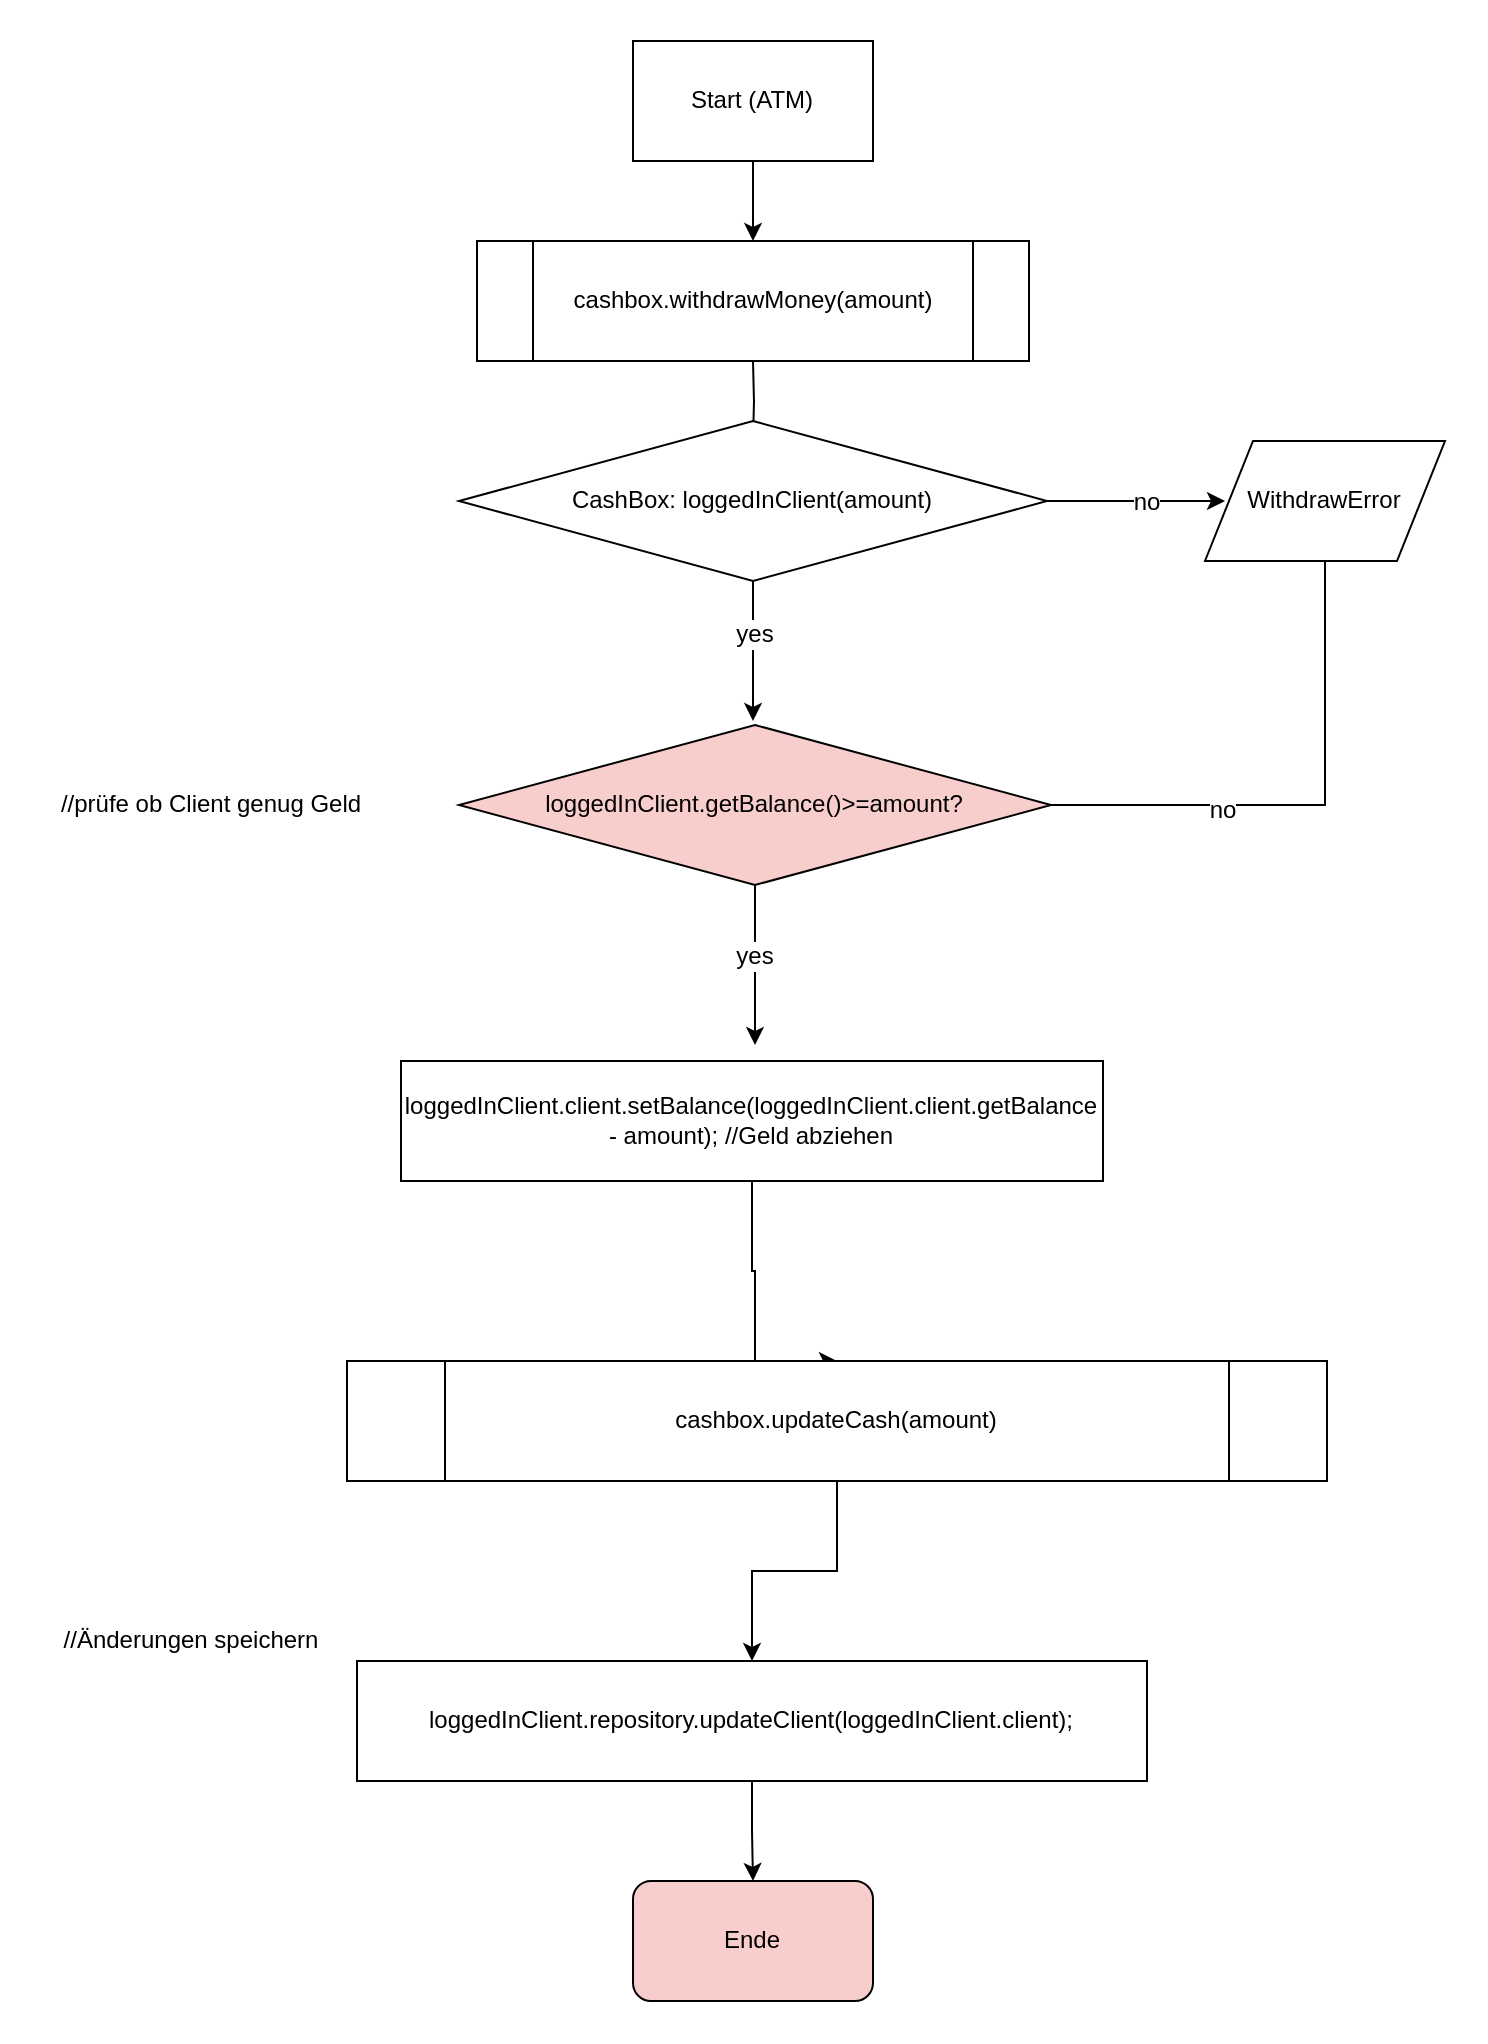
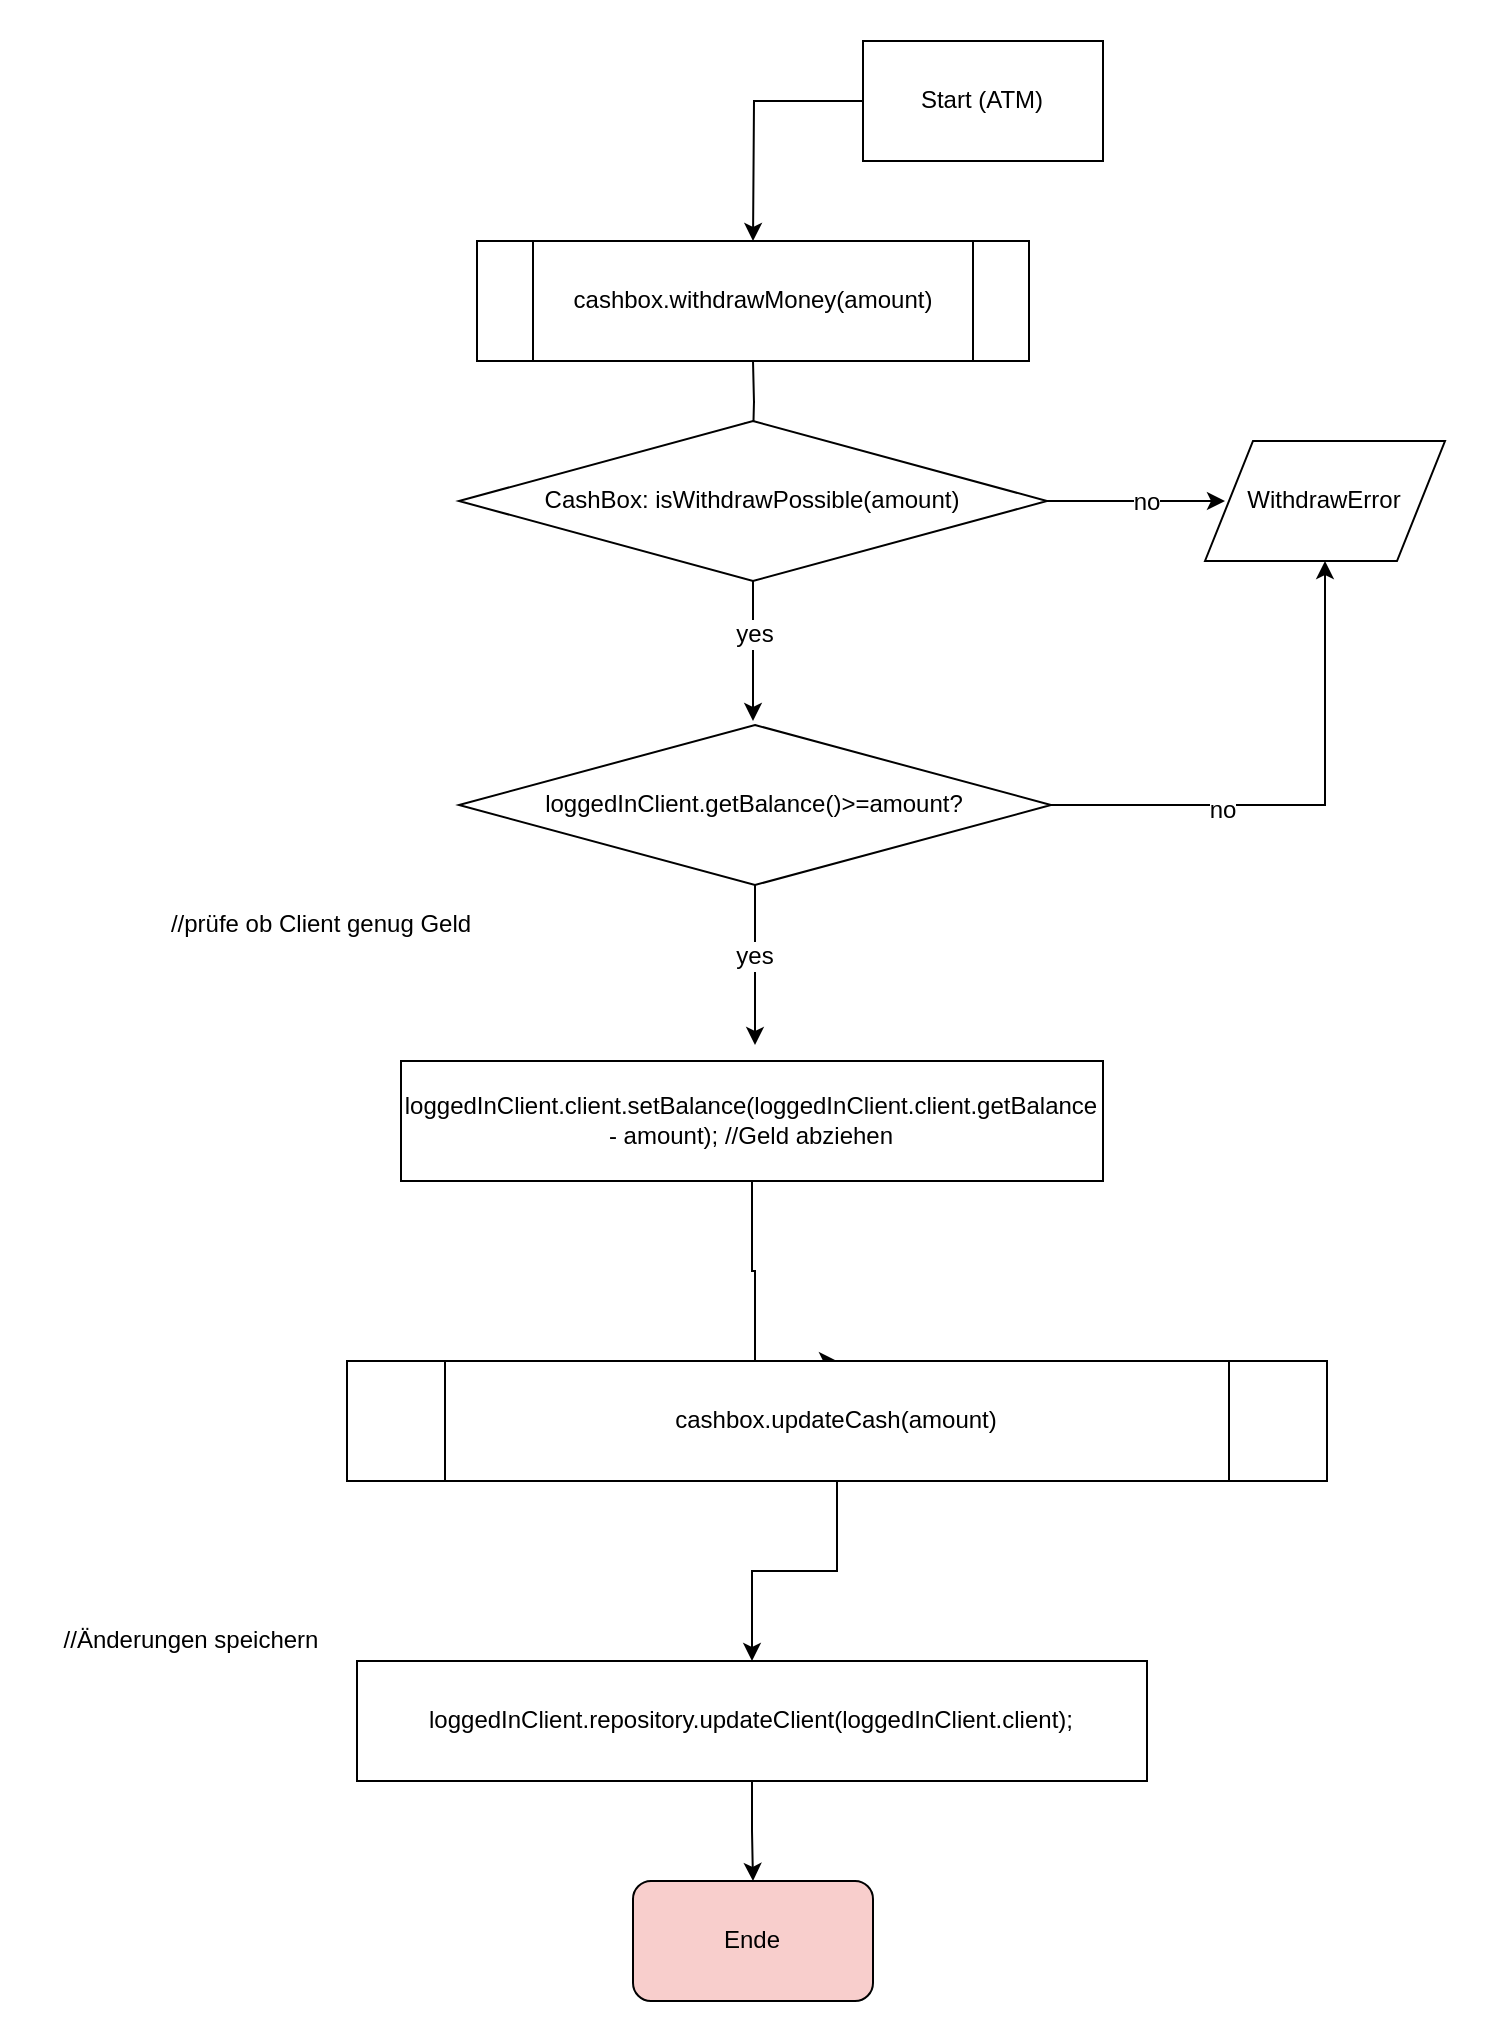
node "Start (ATM)": moved (753, 101) -> (983, 101)
node "CashBox: loggedInClient(amount)": label "CashBox: loggedInClient(amount)" -> "CashBox: isWithdrawPossible(amount)"
edge "WithdrawError" -- "loggedInClient.getBalance()>=amount?": arrowhead none -> classic
node "//prüfe ob Client genug Geld": moved (211, 805) -> (321, 925)
node "loggedInClient.getBalance()>=amount?": fillcolor #f8cecc -> #ffffff
